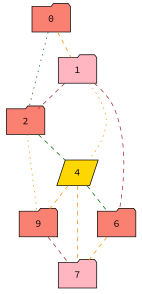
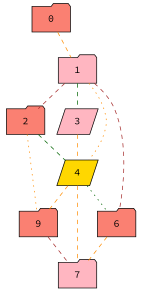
edge "0" -- "2": removed
node "3": added
edge "4" -- "6": style dashed -> dotted
